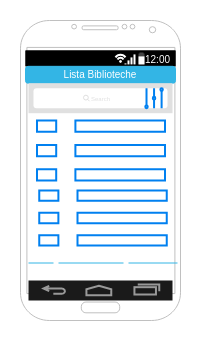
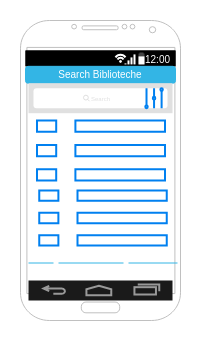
node "Lista Biblioteche": label "Lista Biblioteche" -> "Search Biblioteche"
